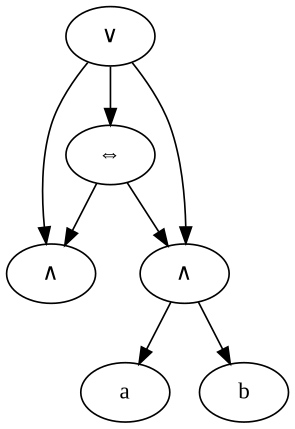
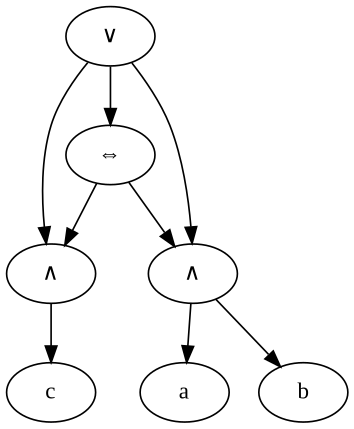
node "c": added
